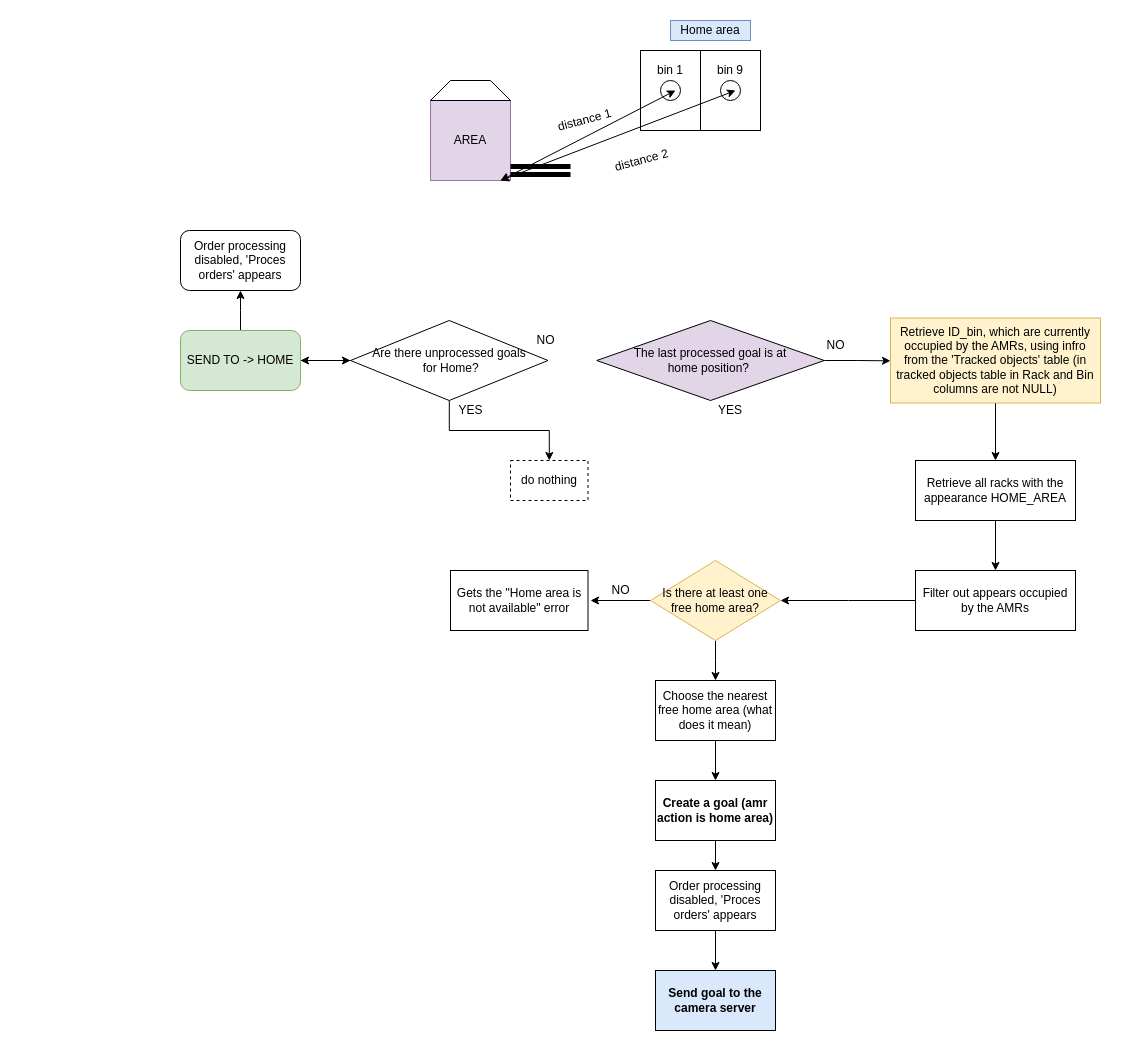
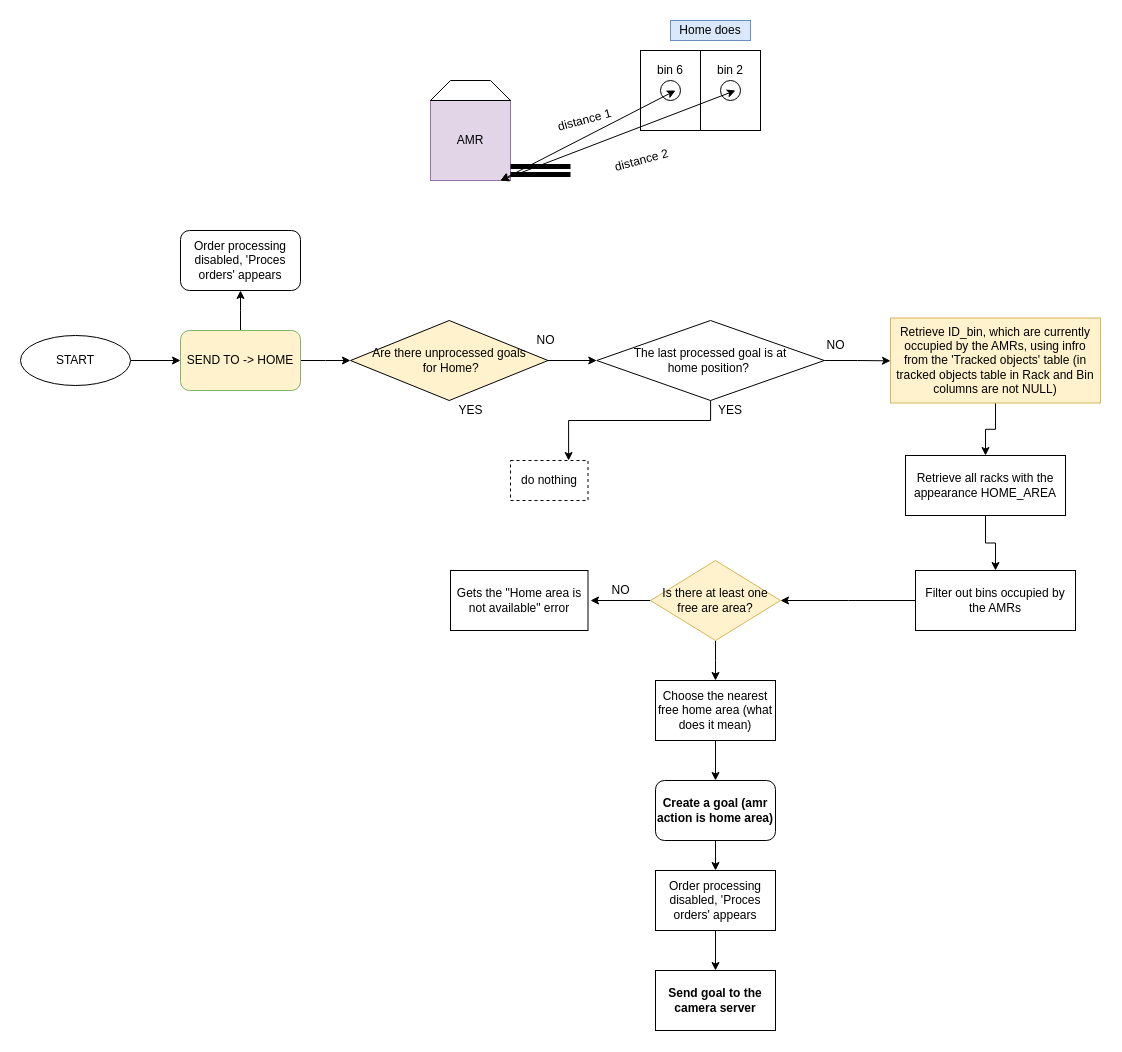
node "Home area": label "Home area" -> "Home does"
node "bin 1": label "bin 1" -> "bin 6"
node "bin 9": label "bin 9" -> "bin 2"
node "AREA": label "AREA" -> "AMR"
node "START": added
edge "START" -> "SEND TO -> HOME": added
node "SEND TO -> HOME": fillcolor #d5e8d4 -> #fff2cc
edge "Are there unprocessed goals for Home?" -> "SEND TO -> HOME": now "Are there unprocessed goals for Home?" -> "The last processed goal is at home position?"
node "Are there unprocessed goals for Home?": fillcolor #ffffff -> #fff2cc
node "The last processed goal is at home position?": fillcolor #e1d5e7 -> #ffffff
edge "The last processed goal is at home position?" -> "do nothing": added
edge "Are there unprocessed goals for Home?" -> "do nothing": removed
node "Retrieve all racks with the appearance HOME_AREA": moved (996, 491) -> (986, 486)
node "Is there at least one free home area?": label "Is there at least one free home area?" -> "Is there at least one free are area?"
node "Filter out appears occupied by the AMRs": label "Filter out appears occupied by the AMRs" -> "Filter out bins occupied by the AMRs"
node "Create a goal (amr action is home area)": shape rectangle -> rounded rectangle
node "Send goal to the camera server": fillcolor #dae8fc -> #ffffff
